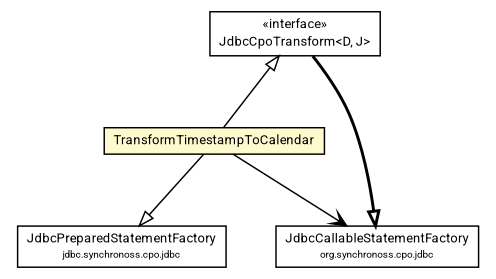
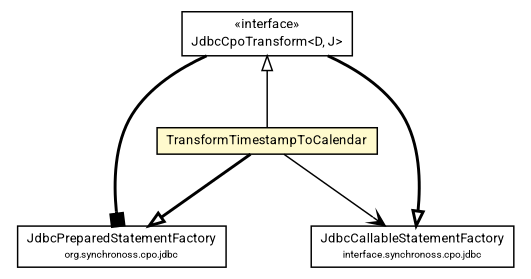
edge "JdbcCpoTransform<D, J>" -> "JdbcPreparedStatementFactory": added
edge "TransformTimestampToCalendar" -> "JdbcPreparedStatementFactory": style solid -> bold
node "JdbcPreparedStatementFactory": text "jdbc.synchronoss.cpo.jdbc" -> "org.synchronoss.cpo.jdbc"
node "JdbcCallableStatementFactory": text "org.synchronoss.cpo.jdbc" -> "interface.synchronoss.cpo.jdbc"
